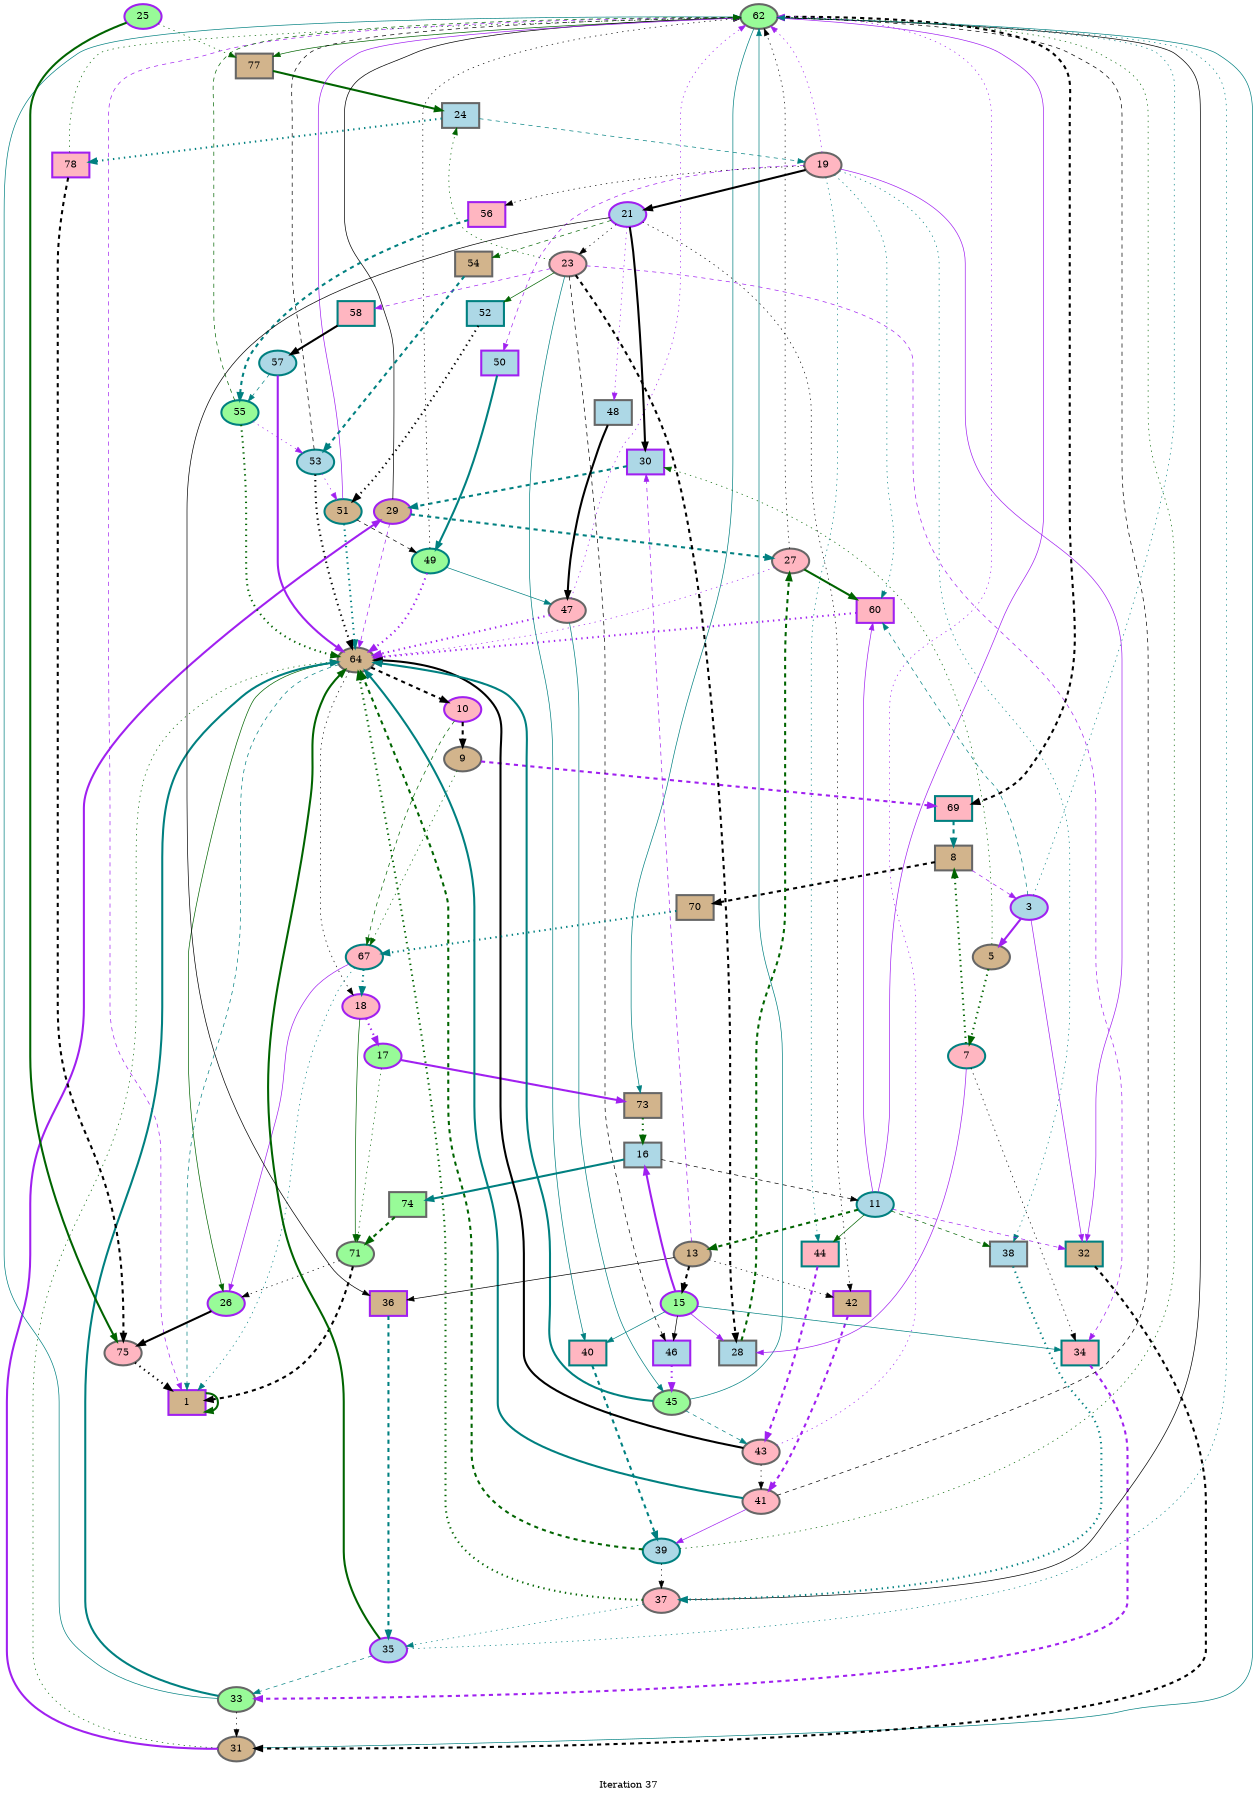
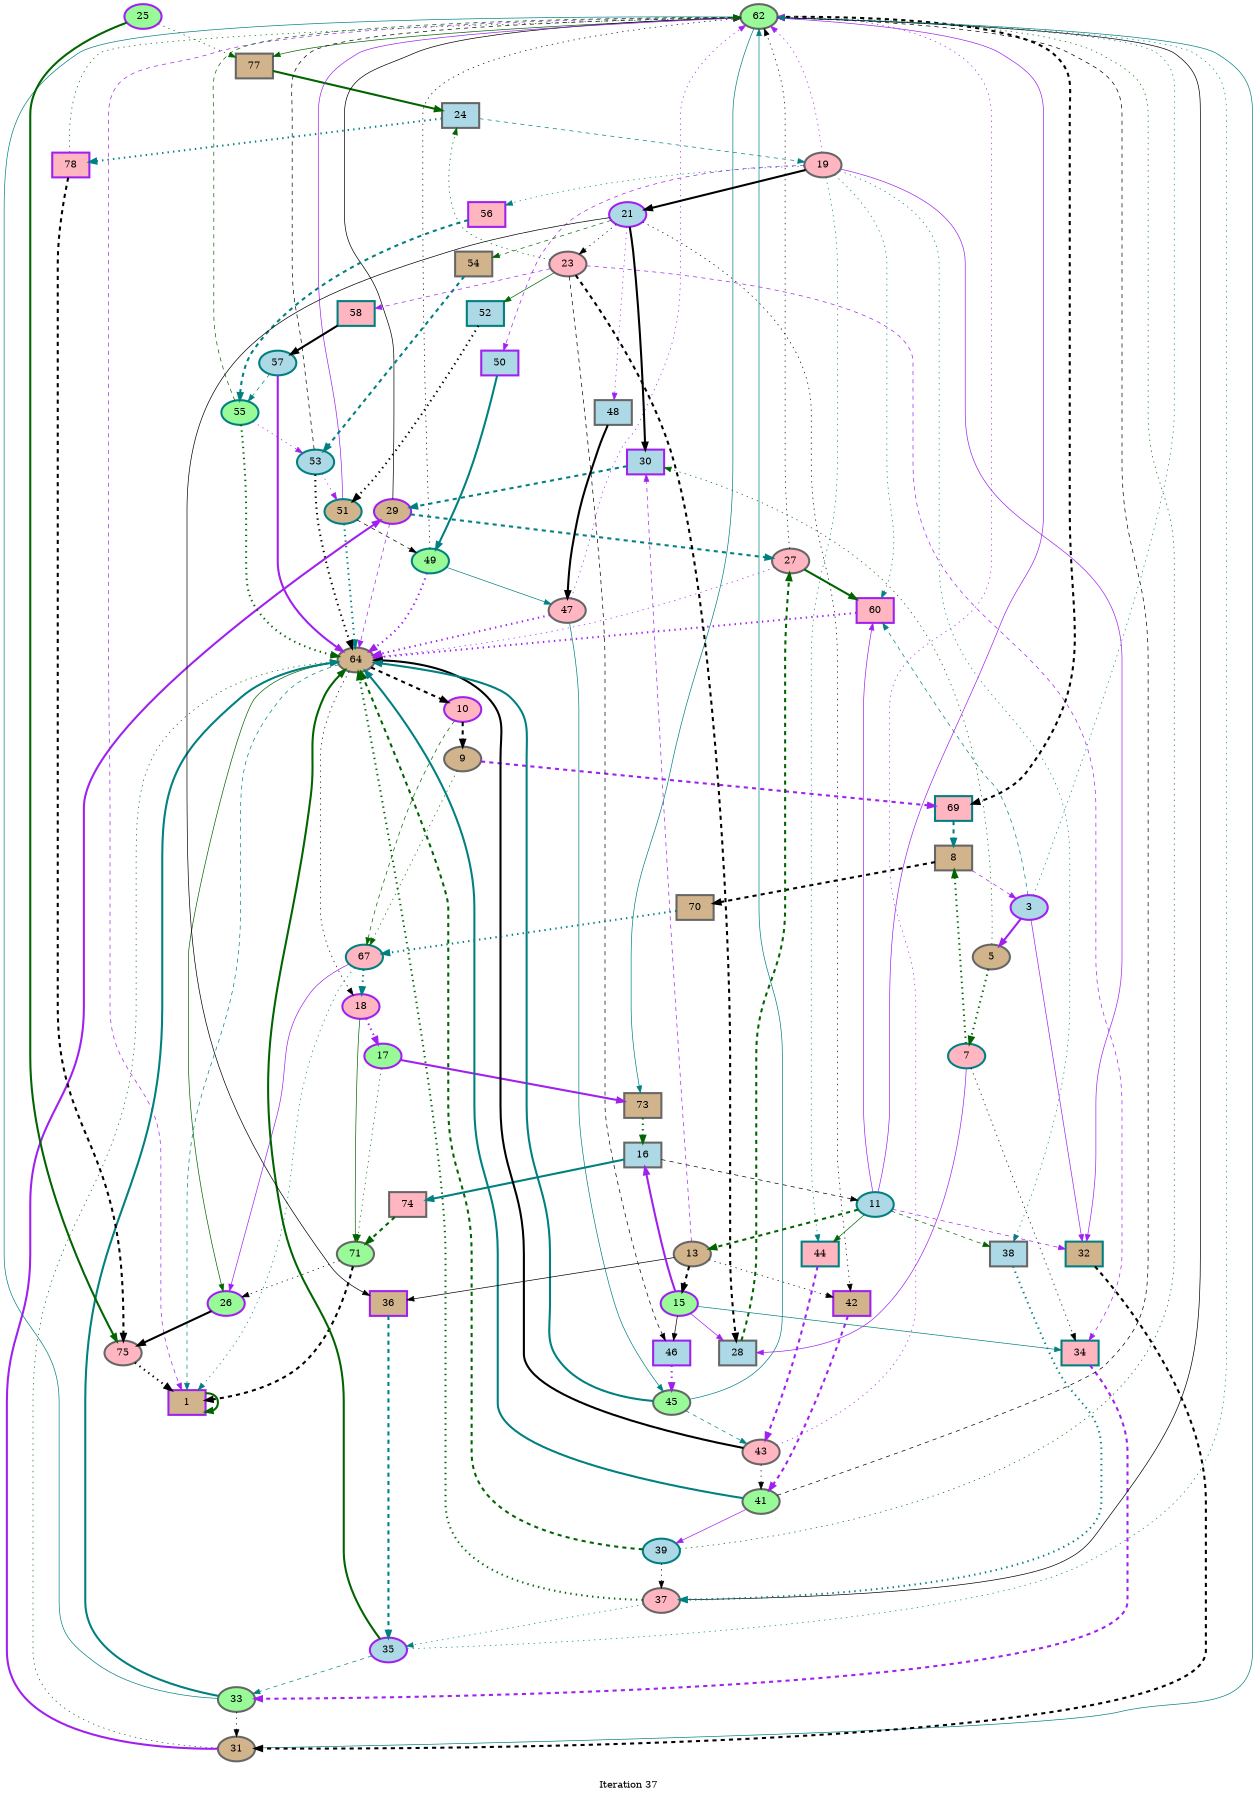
edge "19" -> "56": color black -> teal
node "74": fillcolor palegreen -> lightpink
node "40": removed
node "41": fillcolor lightpink -> palegreen
